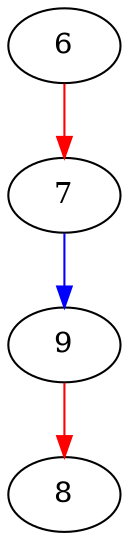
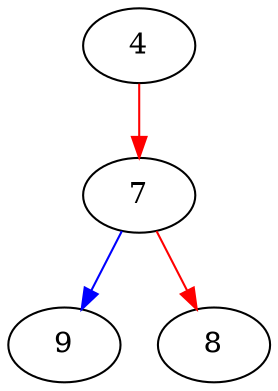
node "6": label "6" -> "4"
edge "9" -> "8": now "7" -> "8"
